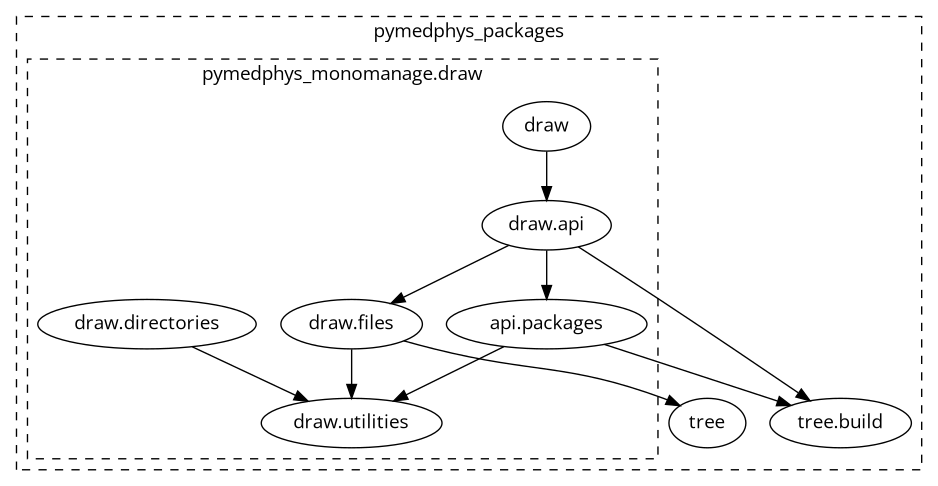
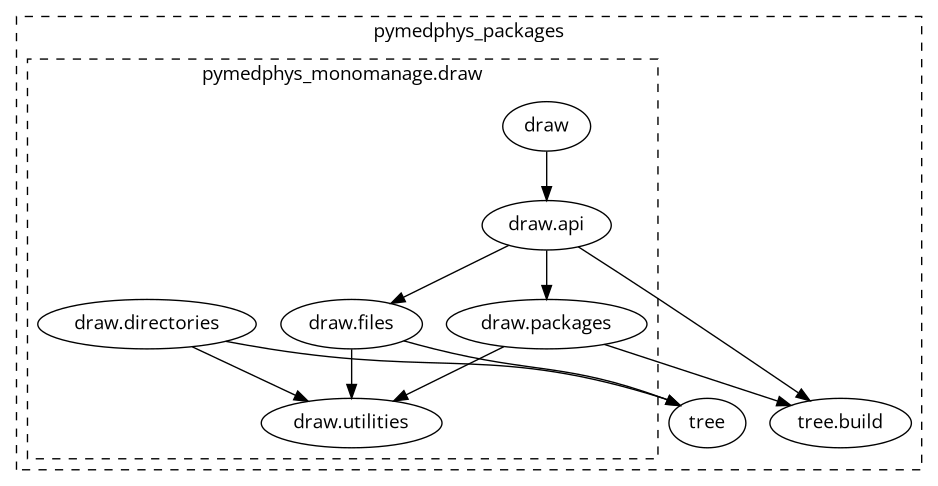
node "api.packages": label "api.packages" -> "draw.packages"
edge "draw.directories" -> "tree": added
